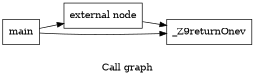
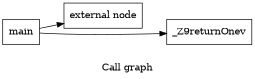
edge "external node" -> "_Z9returnOnev": removed
